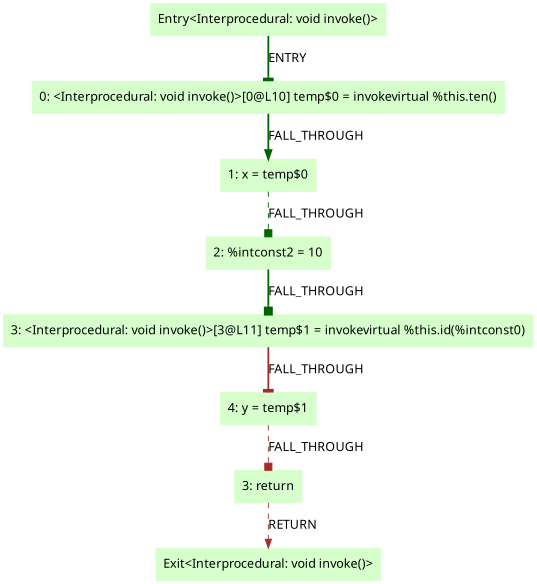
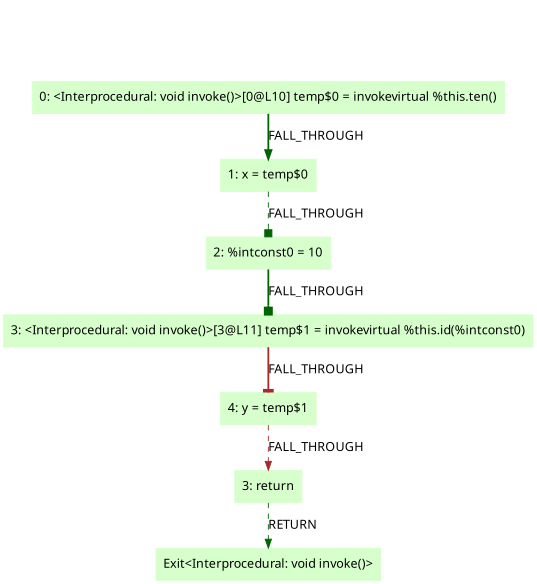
node "Entry<Interprocedural: void invoke()>": removed
node "2: %intconst2 = 10": label "2: %intconst2 = 10" -> "2: %intconst0 = 10"
edge "4: y = temp$1" -> "3: return": arrowhead box -> normal
edge "3: return" -> "Exit<Interprocedural: void invoke()>": color brown -> darkgreen
